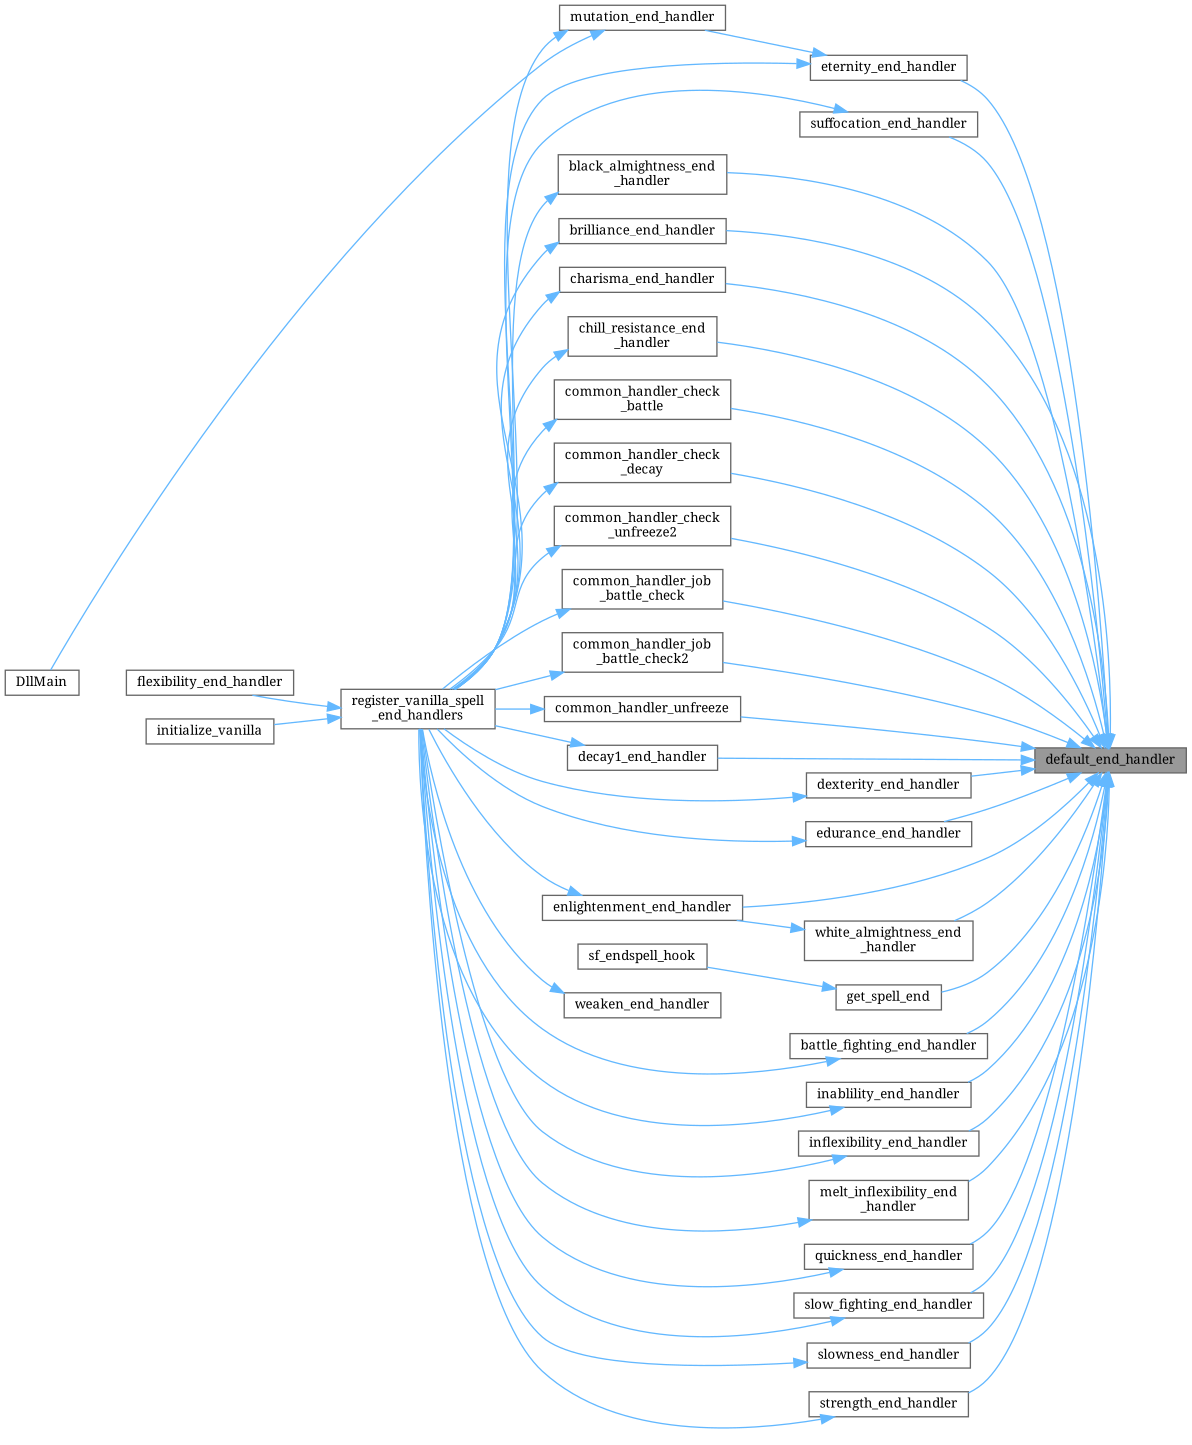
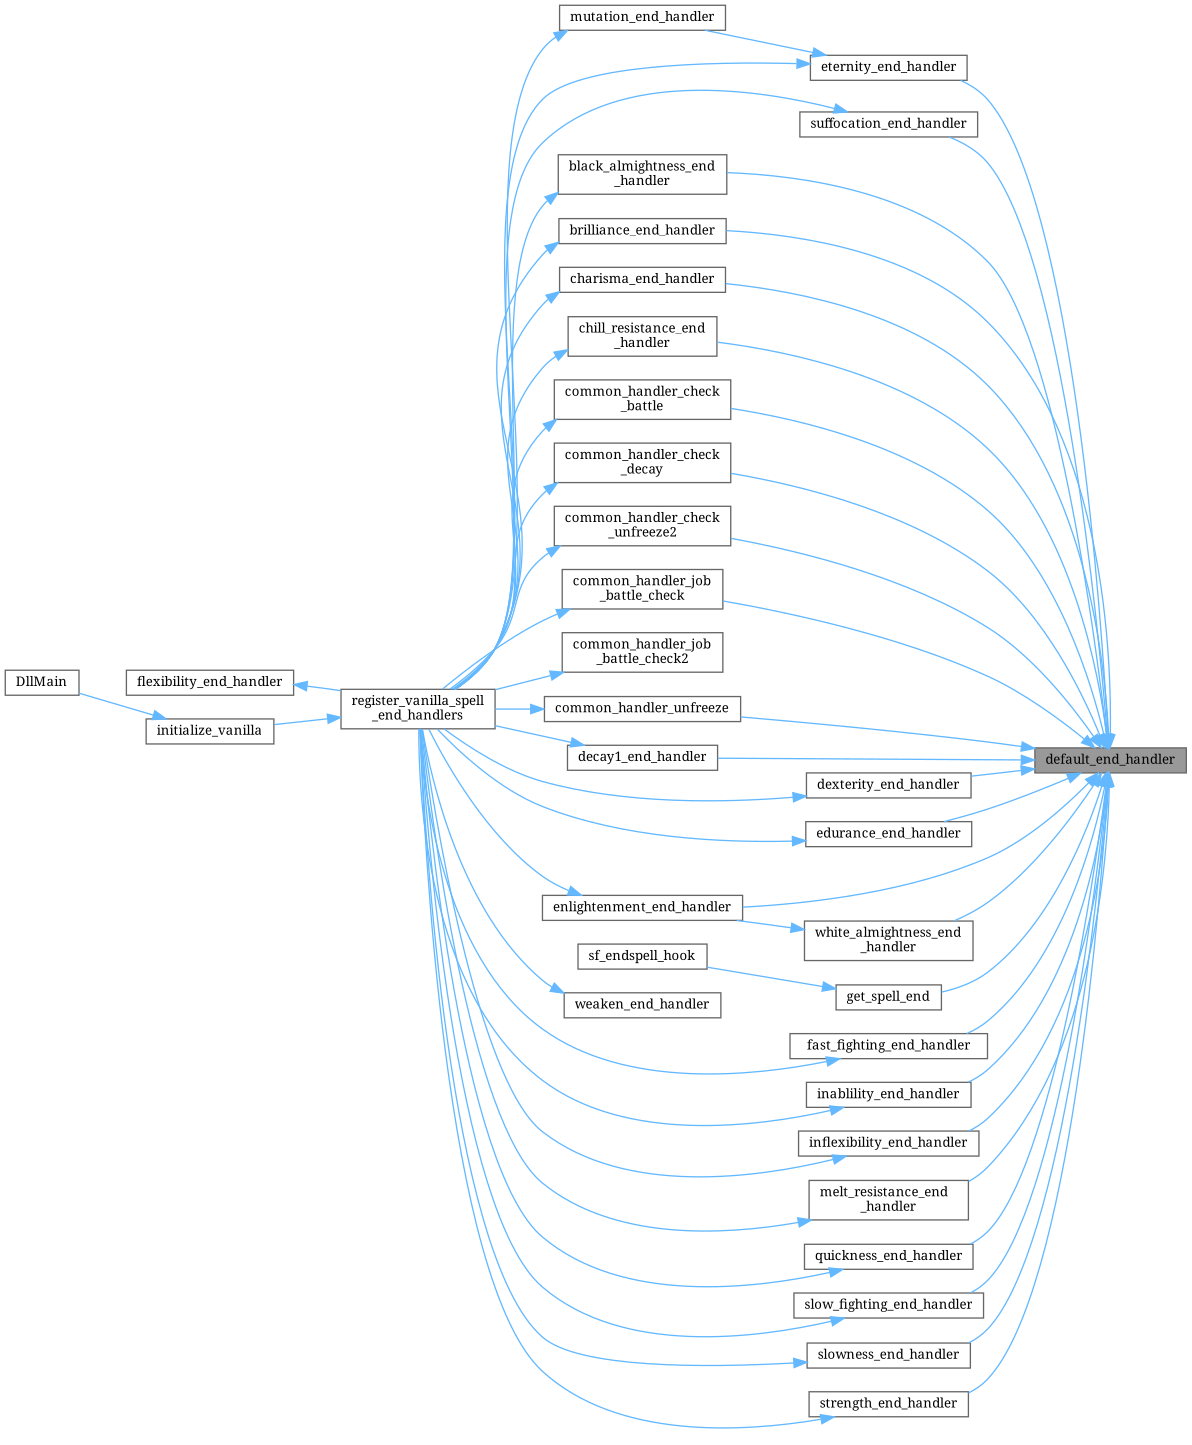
edge "DllMain" -> "mutation_end_handler": now "DllMain" -> "initialize_vanilla"
edge "common_handler_job _battle_check2" -> "default_end_handler": removed
edge "flexibility_end_handler" -> "register_vanilla_spell _end_handlers": reversed
node "battle_fighting_end_handler": label "battle_fighting_end_handler" -> "fast_fighting_end_handler"
node "melt_inflexibility_end _handler": label "melt_inflexibility_end _handler" -> "melt_resistance_end _handler"
